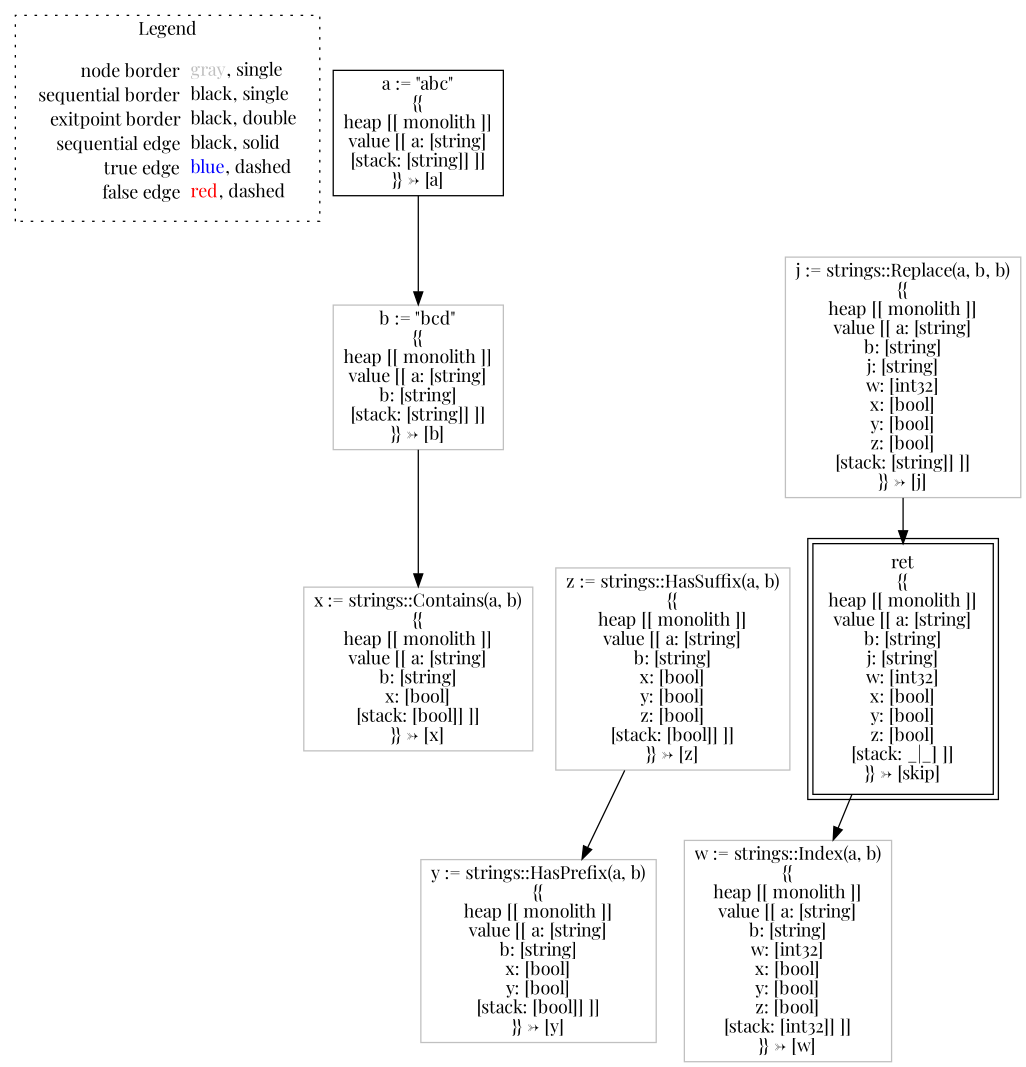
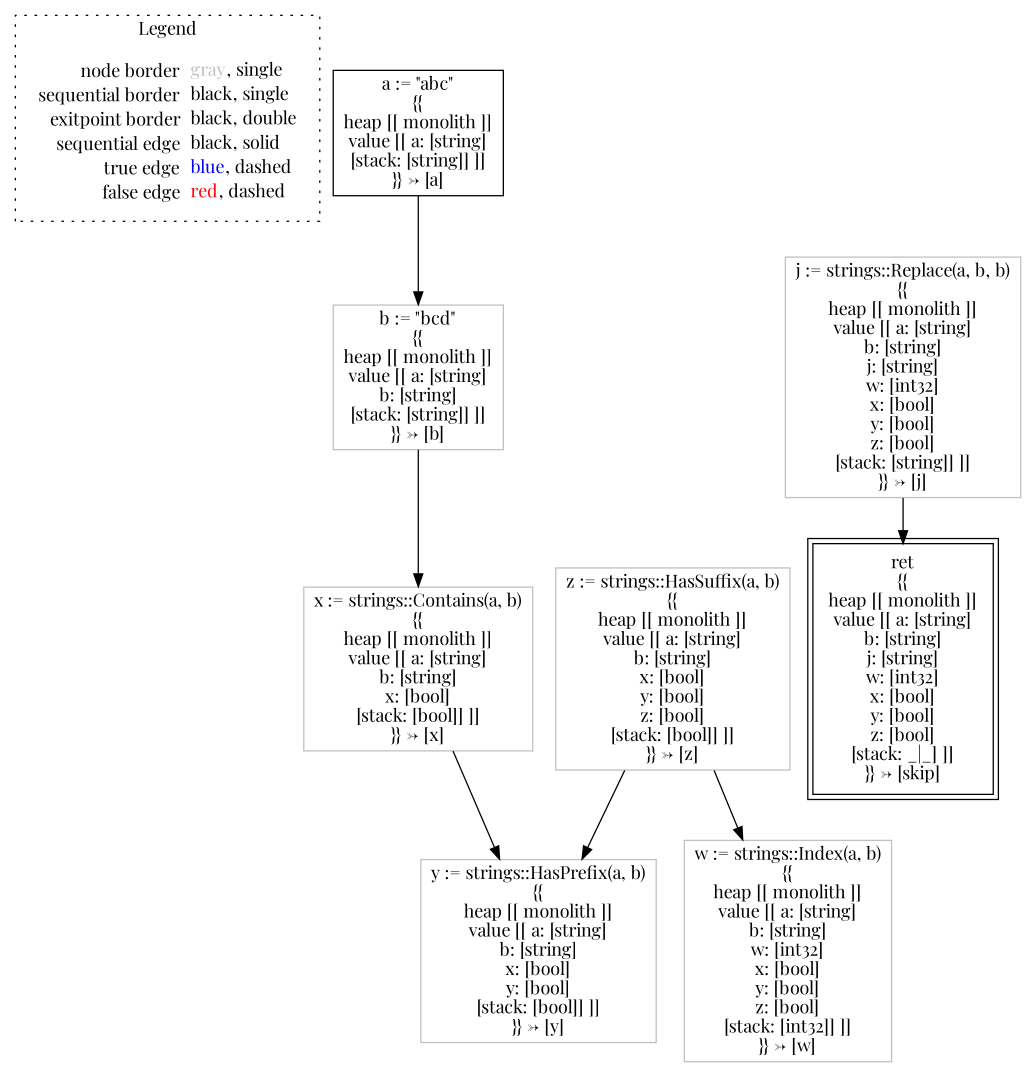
edge "x := strings::Contains(a, b)" -> "y := strings::HasPrefix(a, b)": added
edge "ret" -> "w := strings::Index(a, b)": now "z := strings::HasSuffix(a, b)" -> "w := strings::Index(a, b)"
